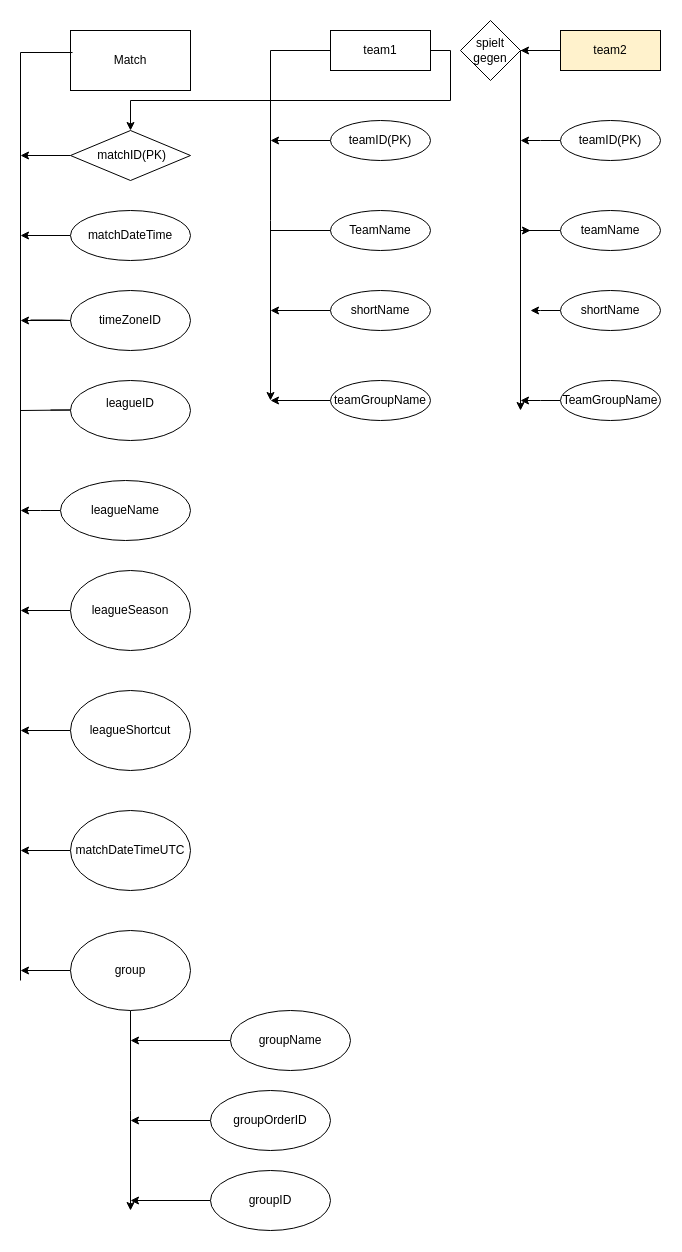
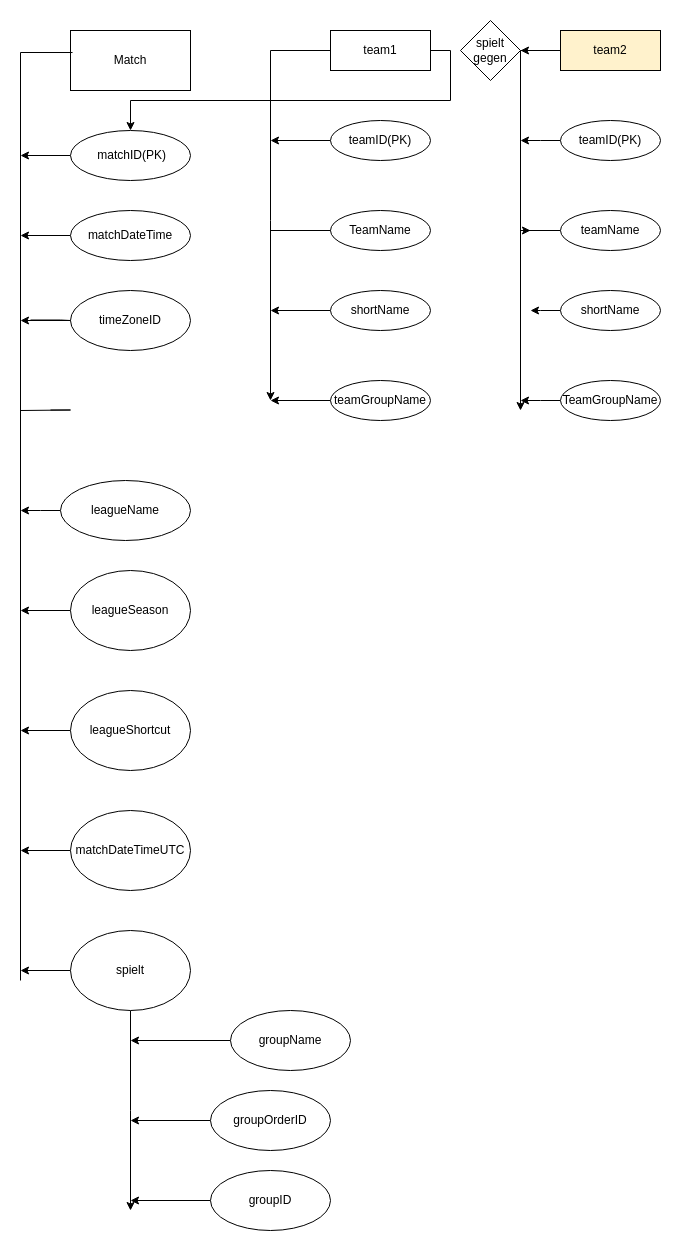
node "matchID(PK)": shape diamond -> ellipse
node "leagueID": removed
node "group": label "group" -> "spielt"
